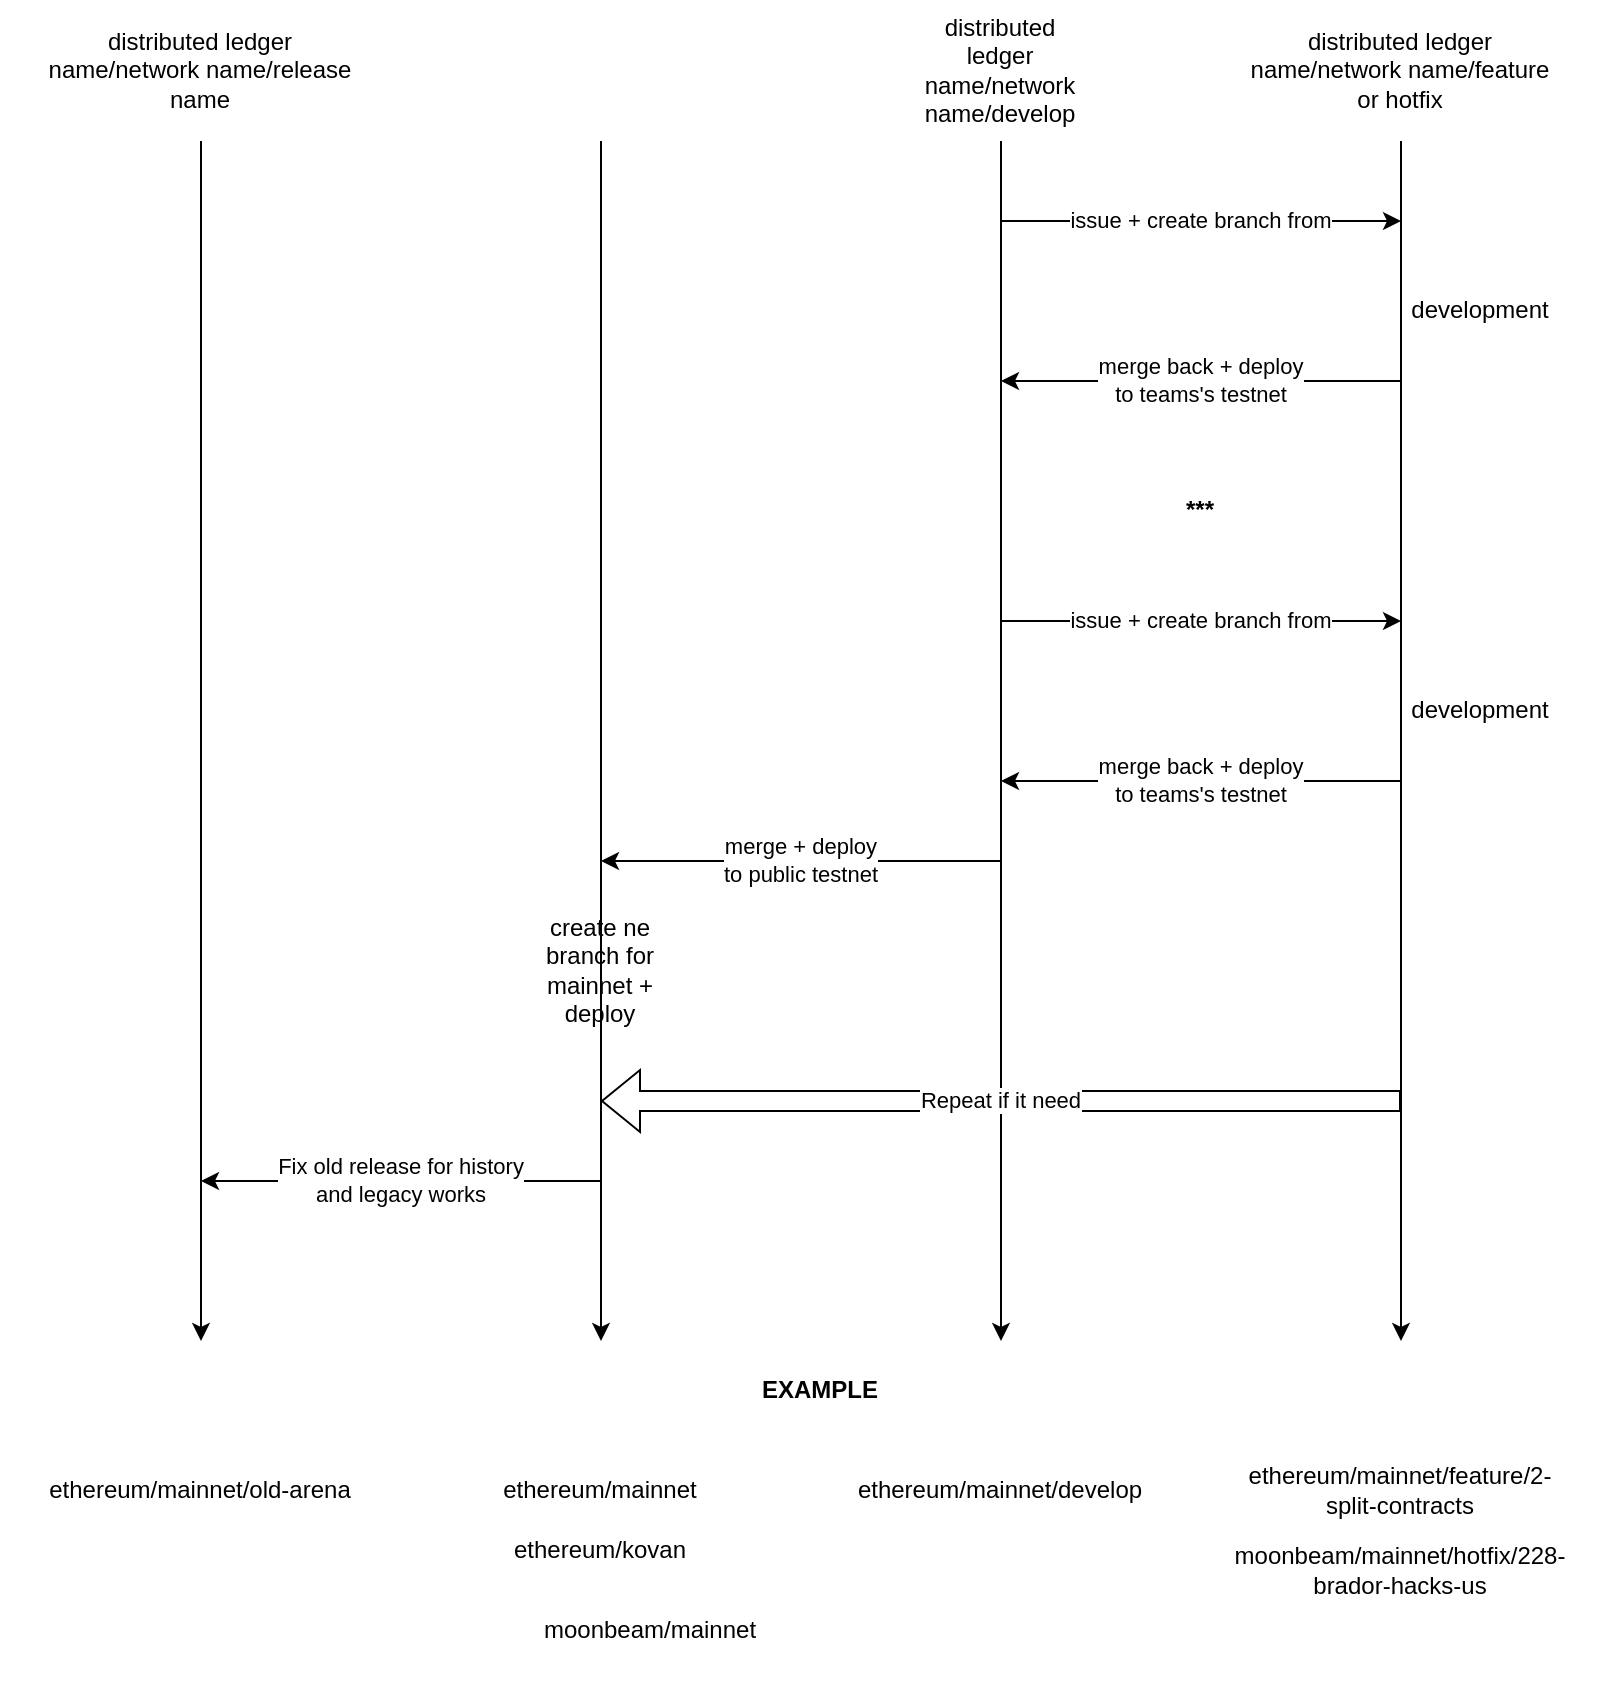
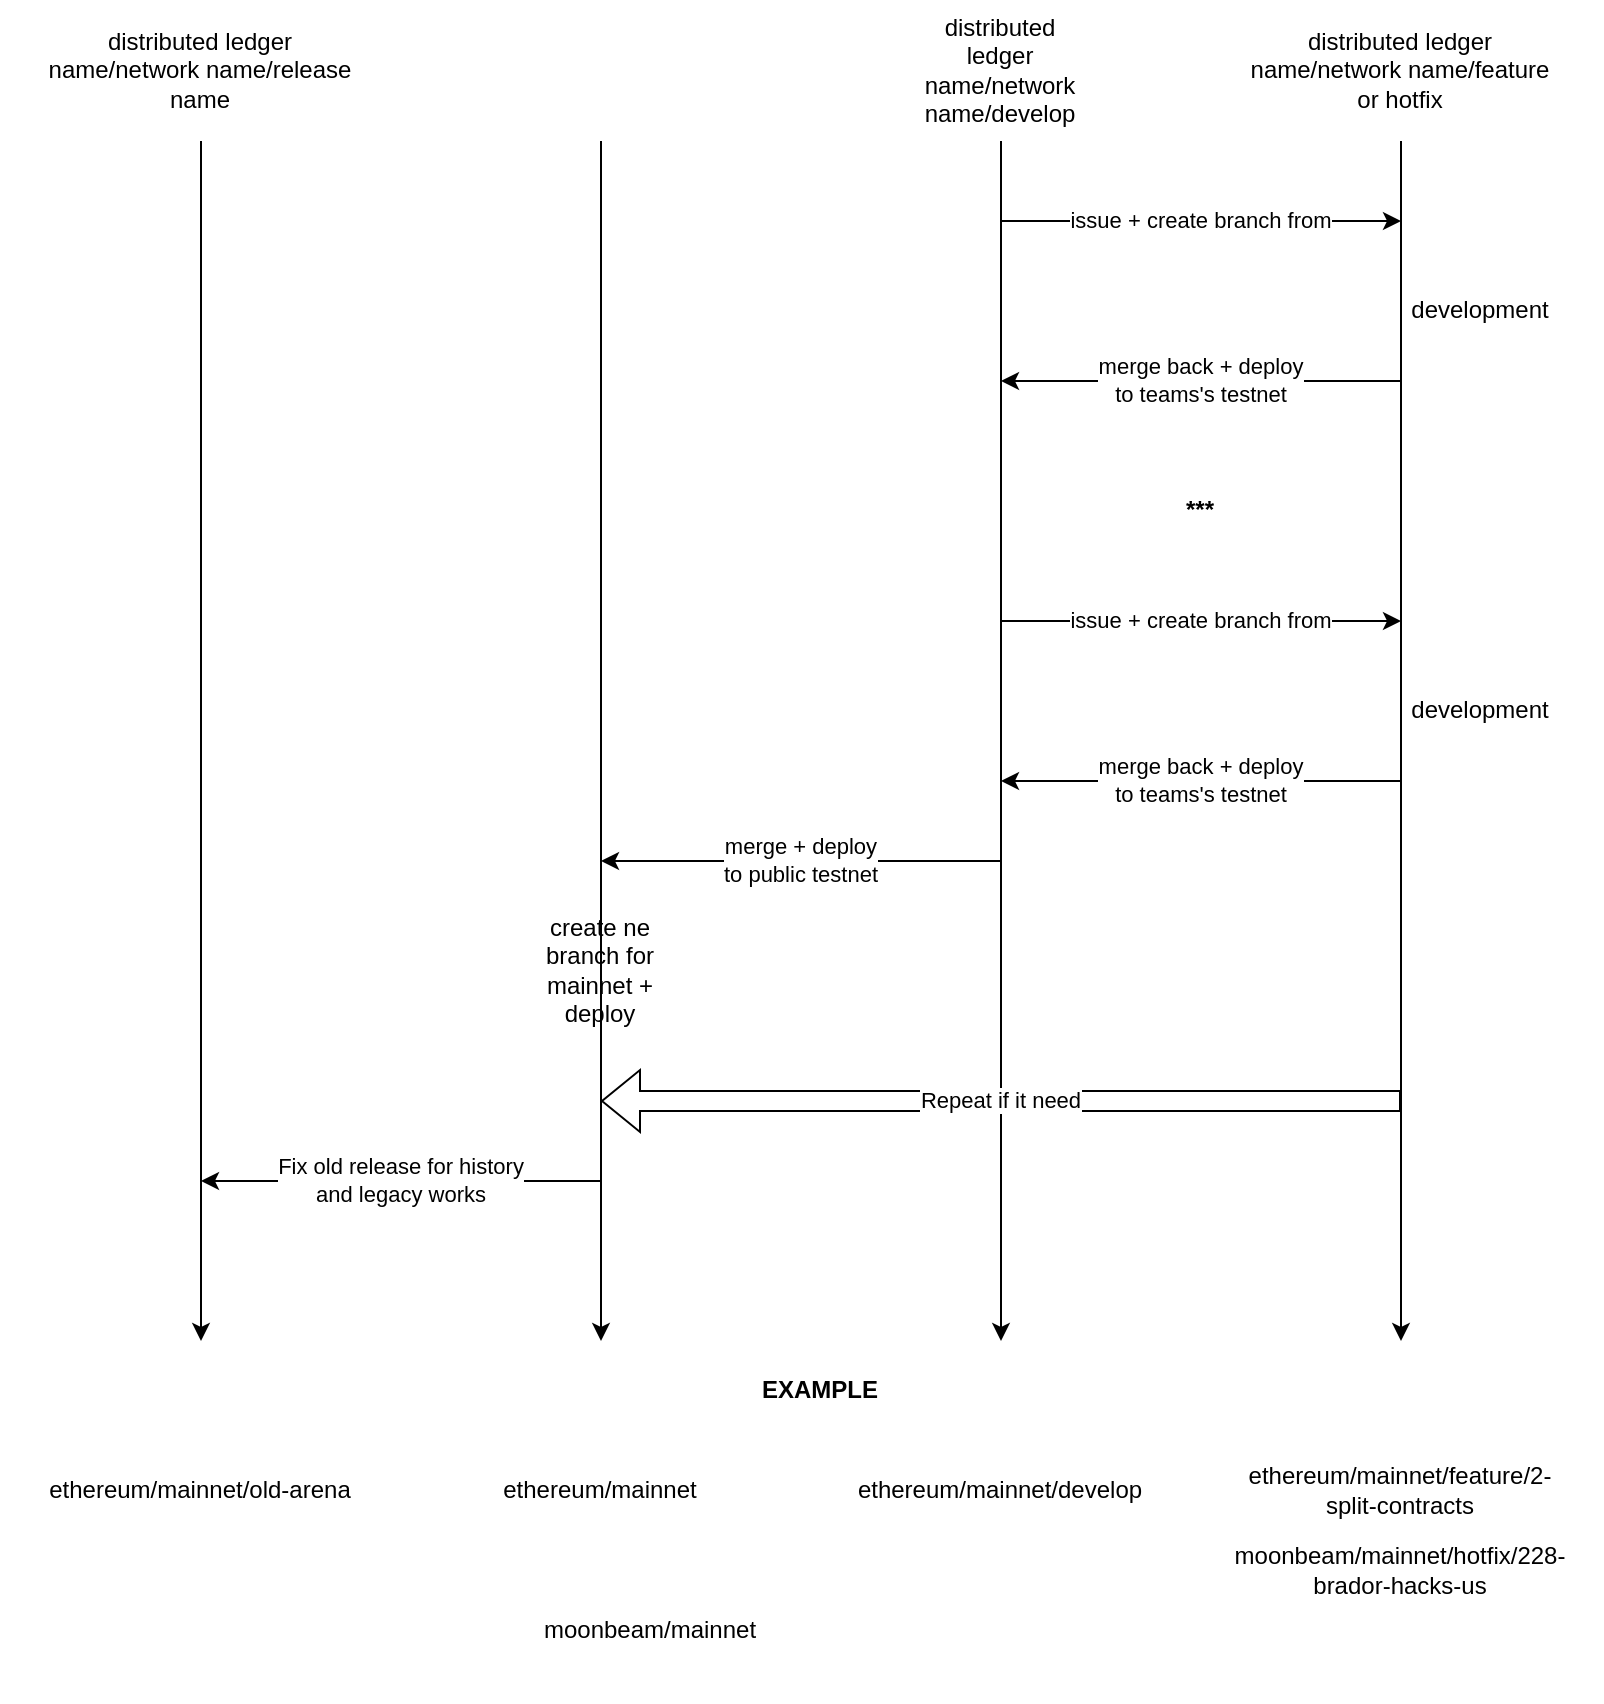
node "ethereum/kovan": removed
